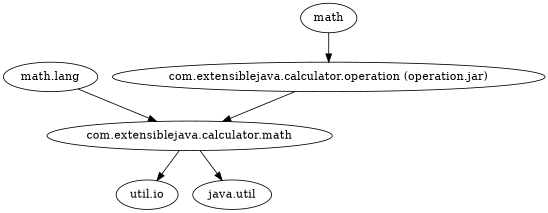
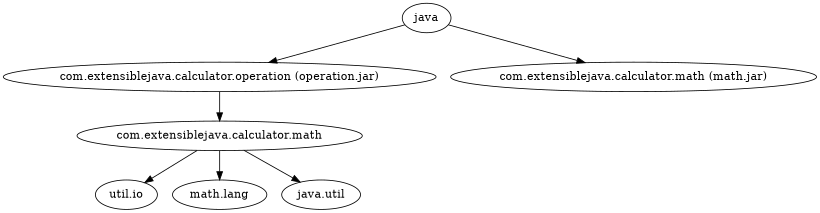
node "math": label "math" -> "java"
node "com.extensiblejava.calculator.math (math.jar)": added
edge "math.lang" -> "com.extensiblejava.calculator.math": reversed
